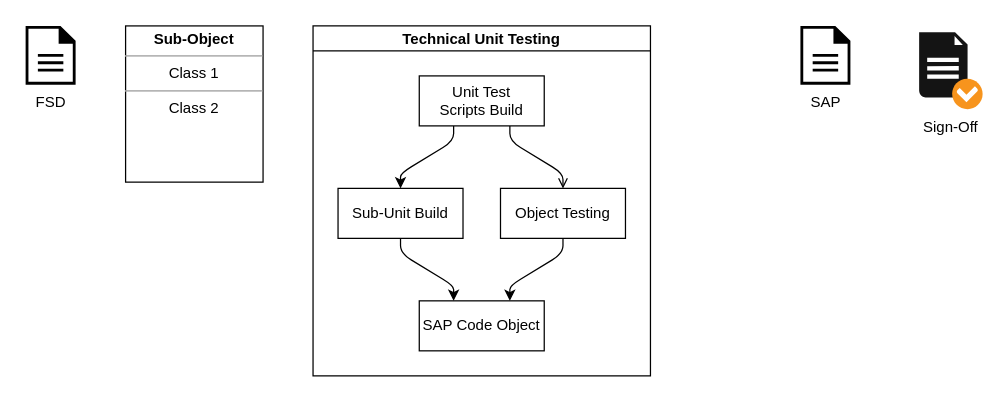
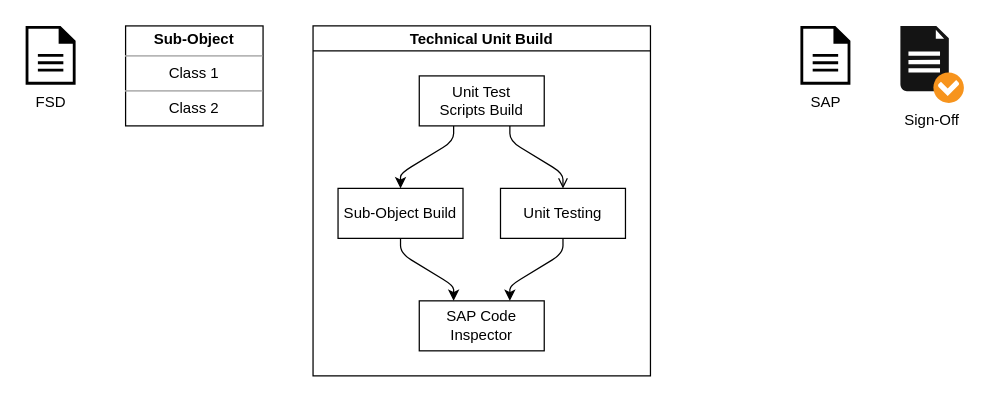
node "Technical Unit Testing": label "Technical Unit Testing" -> "Technical Unit Build"
node "Sign-Off": moved (951, 70) -> (932, 64)
node "Sub-Object Class 1 Class 2": size 138x156 -> 138x100
node "Sub-Unit Build": label "Sub-Unit Build" -> "Sub-Object Build"
node "Object Testing": label "Object Testing" -> "Unit Testing"
node "SAP Code Object": label "SAP Code Object" -> "SAP Code Inspector"
